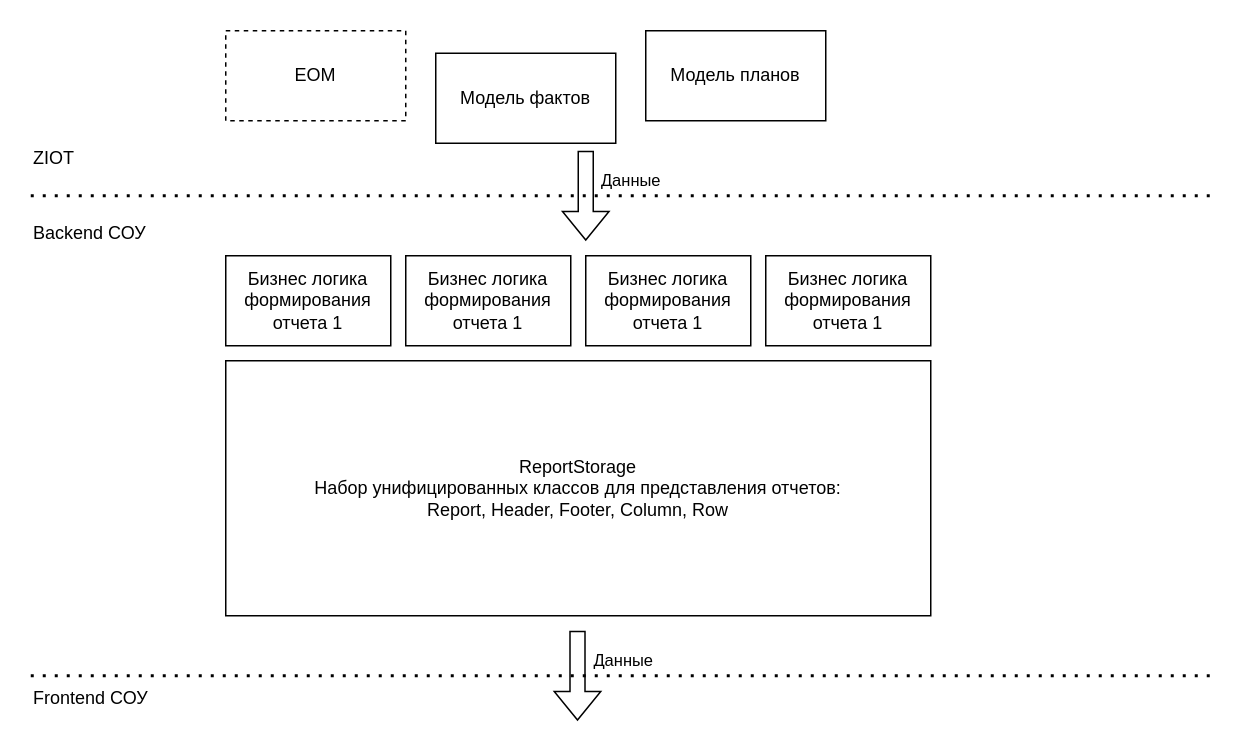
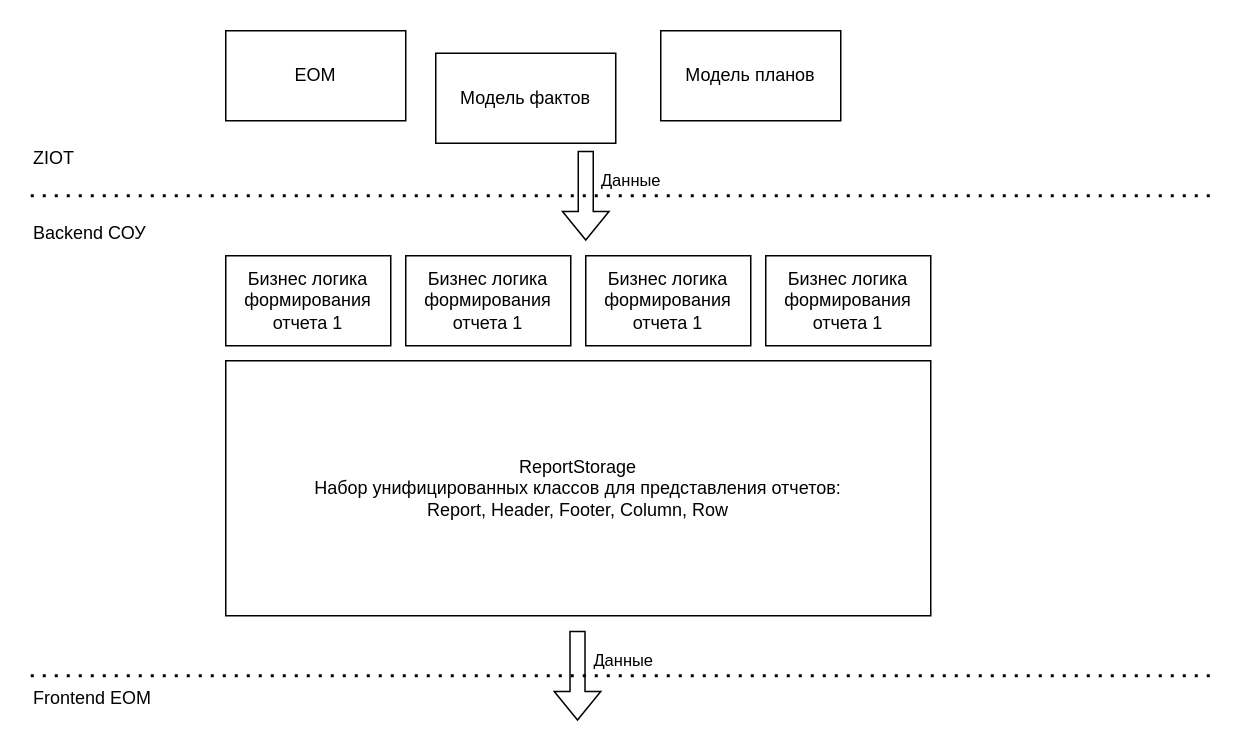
node "ЕОМ": style dashed -> solid
node "Модель планов": moved (736, 76) -> (751, 76)
node "Frontend СОУ": label "Frontend СОУ" -> "Frontend ЕОМ"
